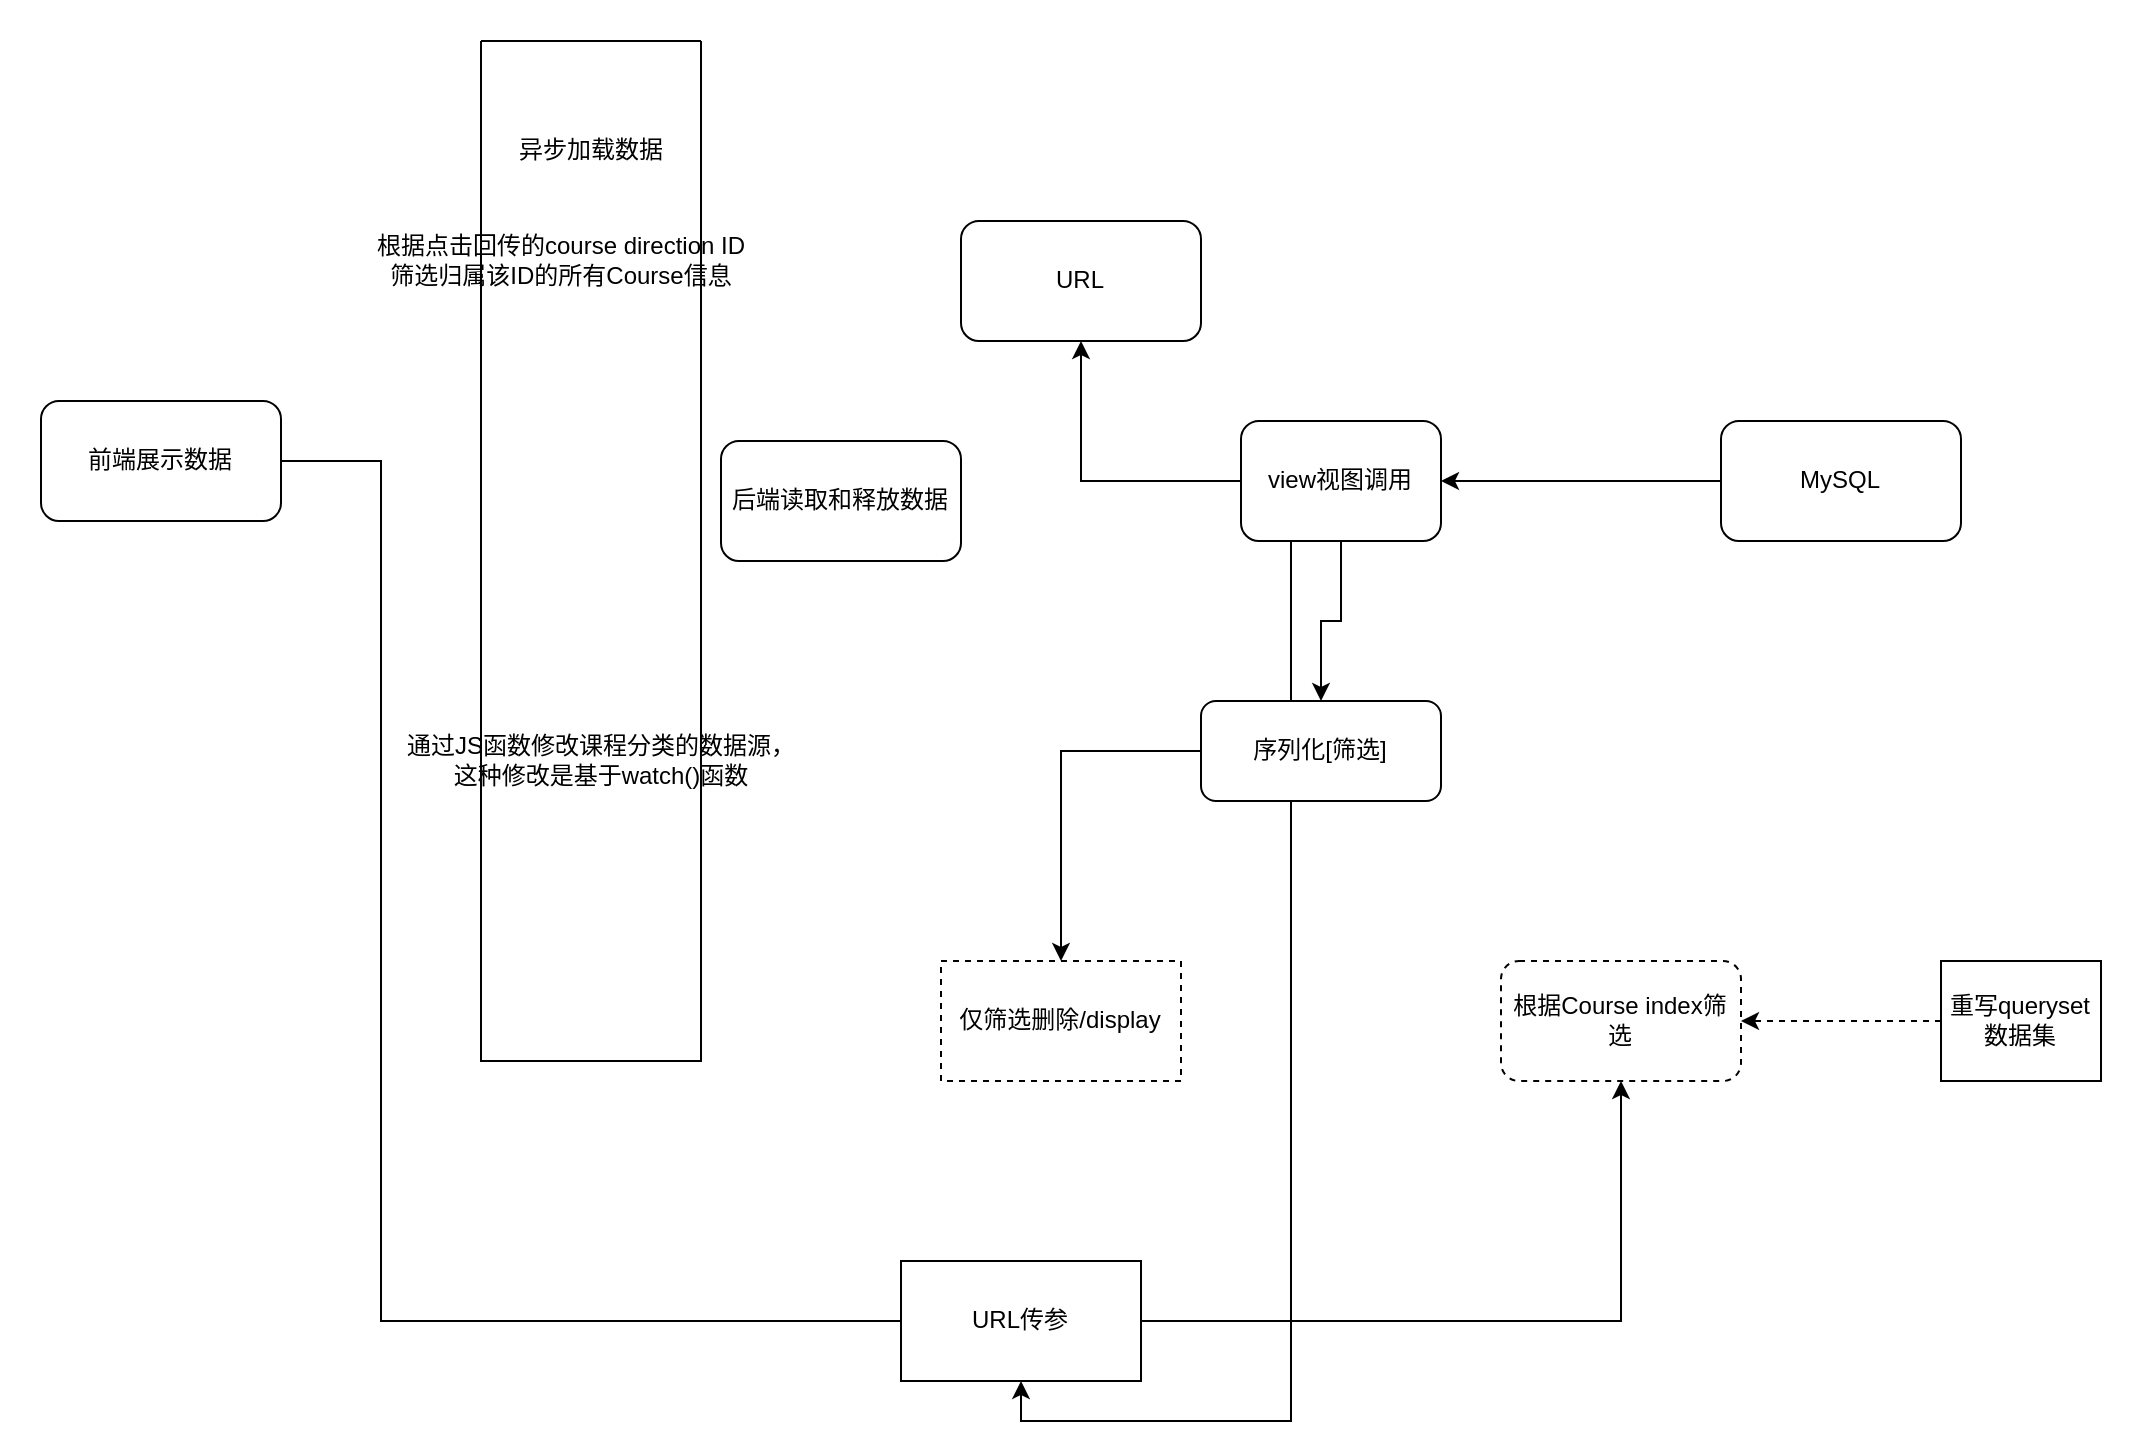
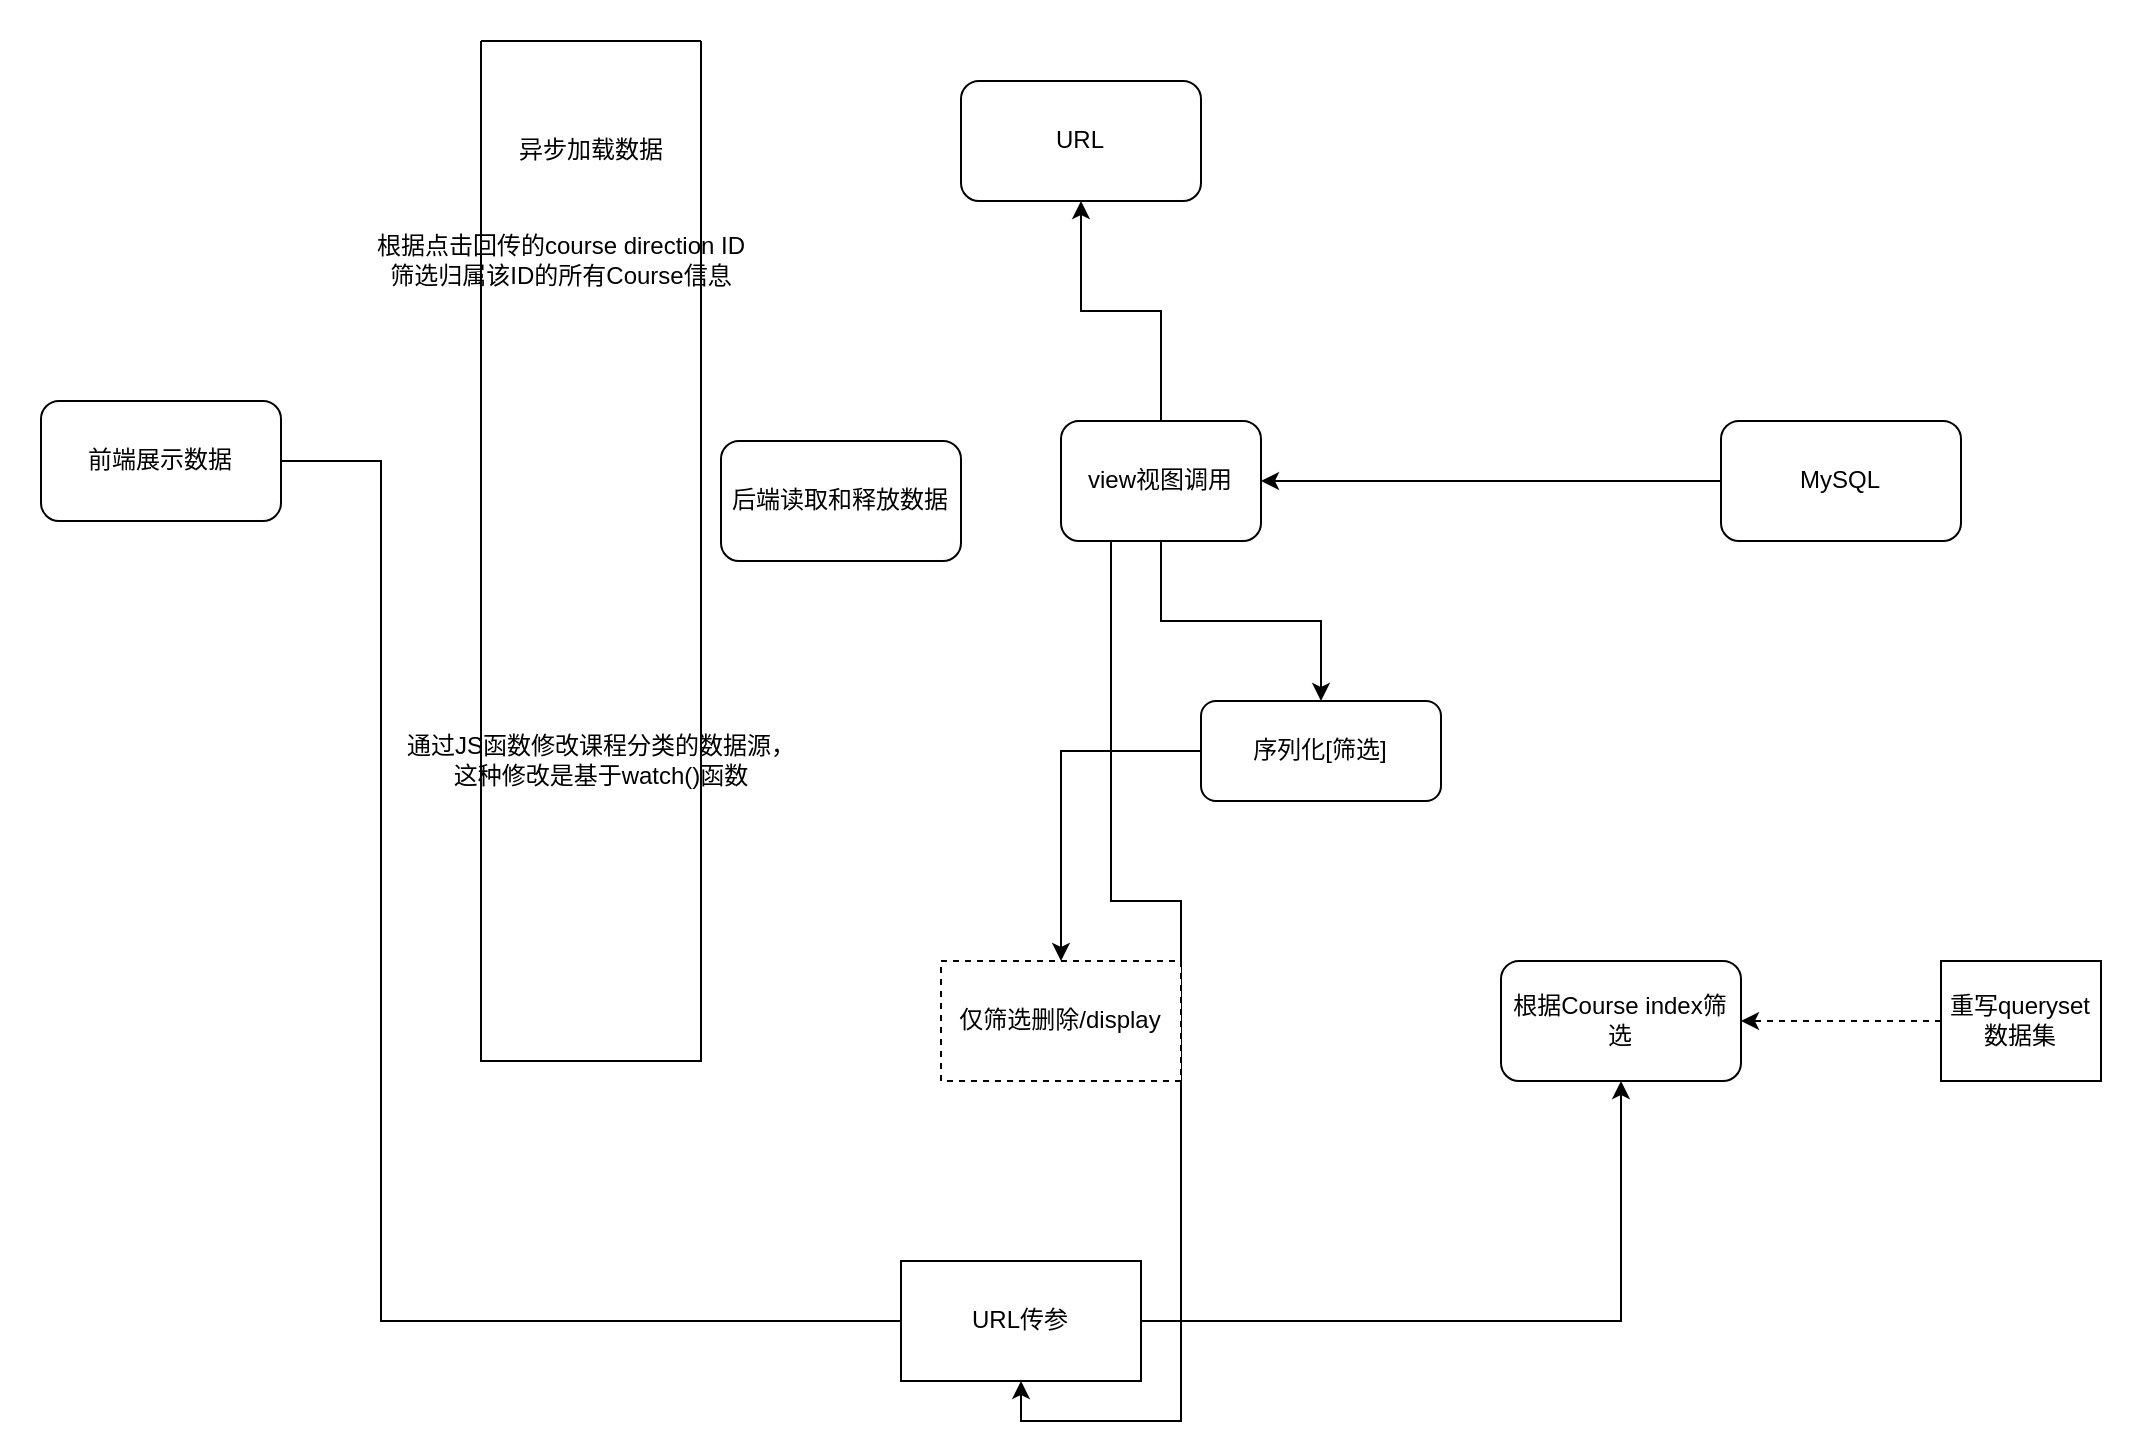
node "URL": moved (1081, 281) -> (1081, 141)
node "view视图调用": moved (1341, 481) -> (1161, 481)
node "根据Course index筛选": style dashed -> solid
